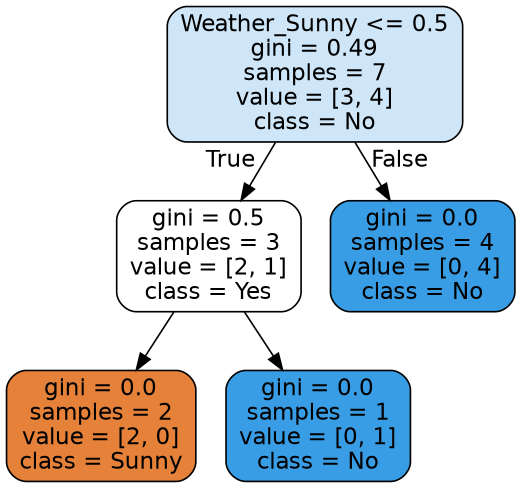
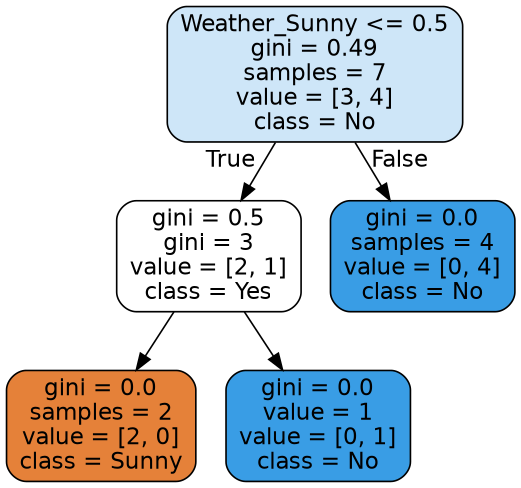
node "gini = 0.5 samples = 3 value = [2, 1] class = Yes": label "gini = 0.5 samples = 3 value = [2, 1] class = Yes" -> "gini = 0.5 gini = 3 value = [2, 1] class = Yes"
node "gini = 0.0 samples = 1 value = [0, 1] class = No": label "gini = 0.0 samples = 1 value = [0, 1] class = No" -> "gini = 0.0 value = 1 value = [0, 1] class = No"
